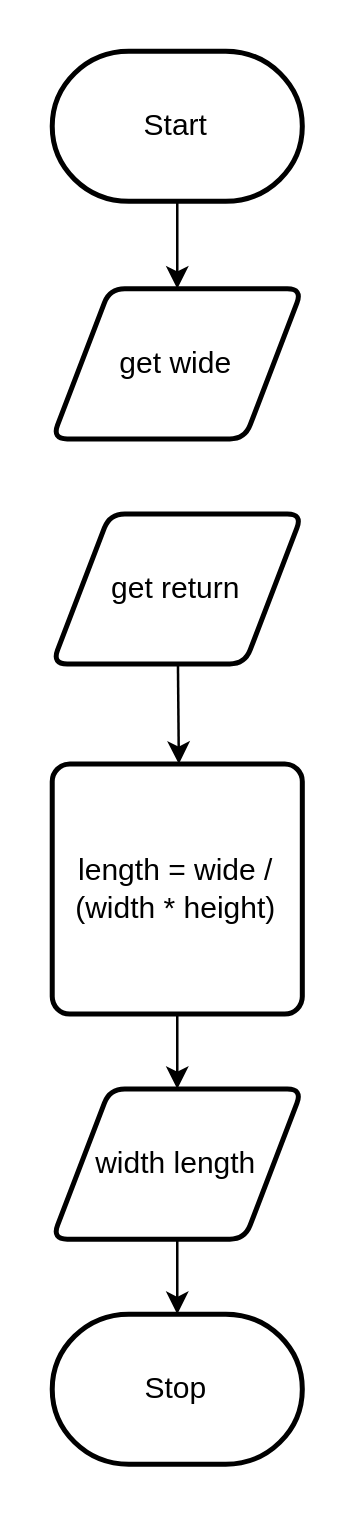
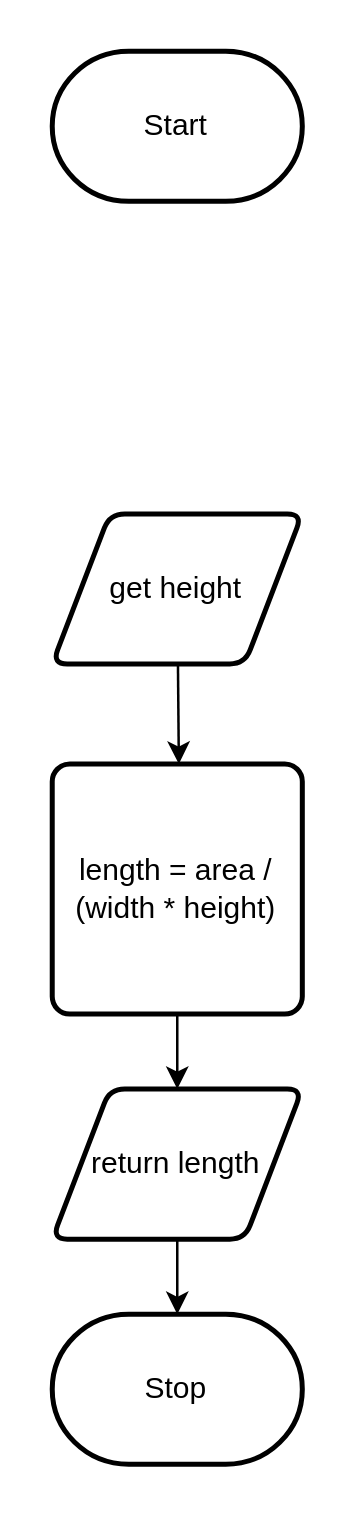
edge "Start" -> "get wide": removed
node "get wide": removed
node "get return": label "get return" -> "get height"
node "length = wide / (width * height)": label "length = wide / (width * height)" -> "length = area / (width * height)"
node "width length": label "width length" -> "return length"
